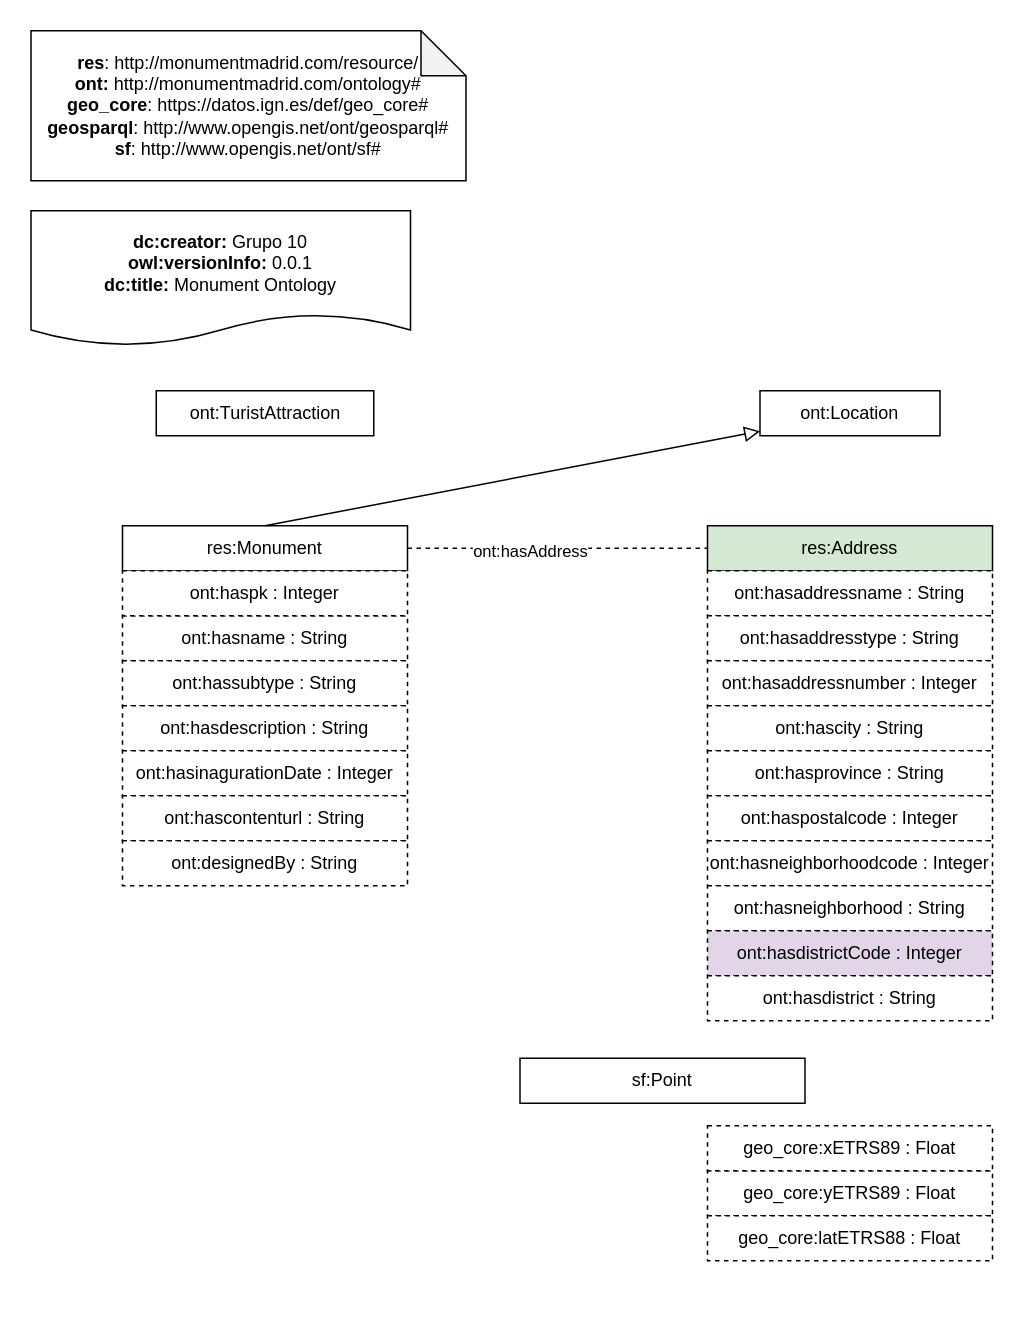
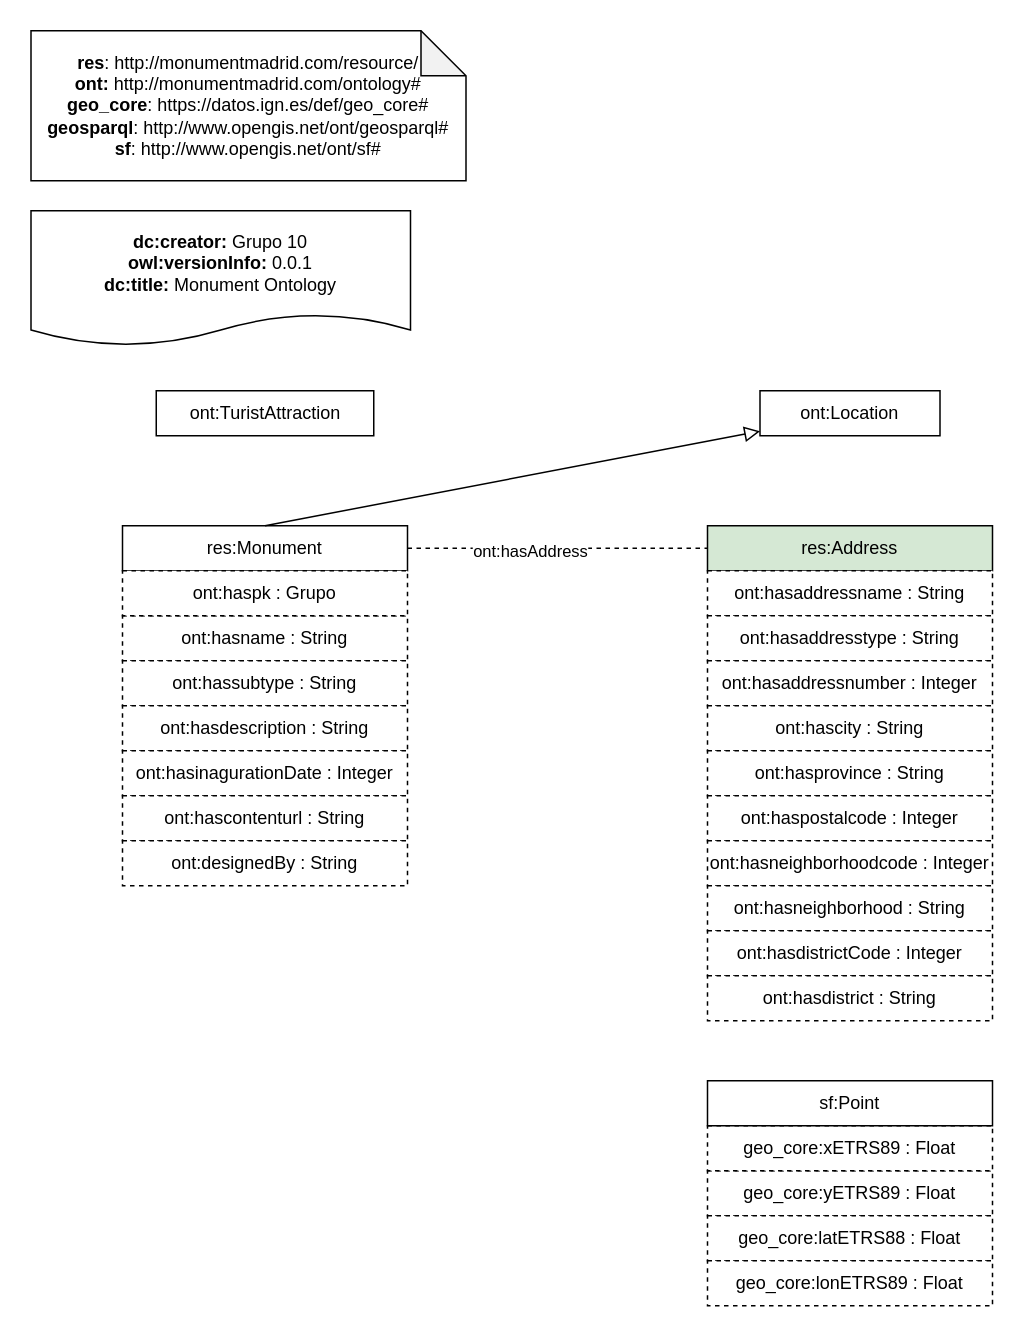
node "ont:haspk : Integer": label "ont:haspk : Integer" -> "ont:haspk : Grupo"
node "ont:hasdistrictCode : Integer": fillcolor #e1d5e7 -> #ffffff
node "sf:Point": moved (662, 1081) -> (850, 1103)
node "geo_core:lonETRS89 : Float": added
